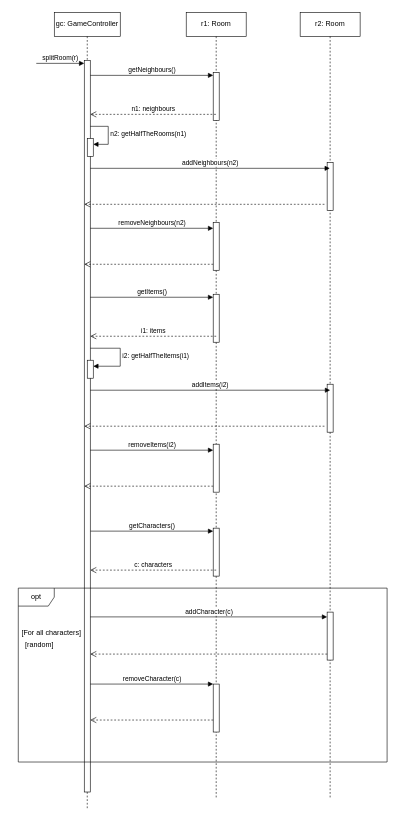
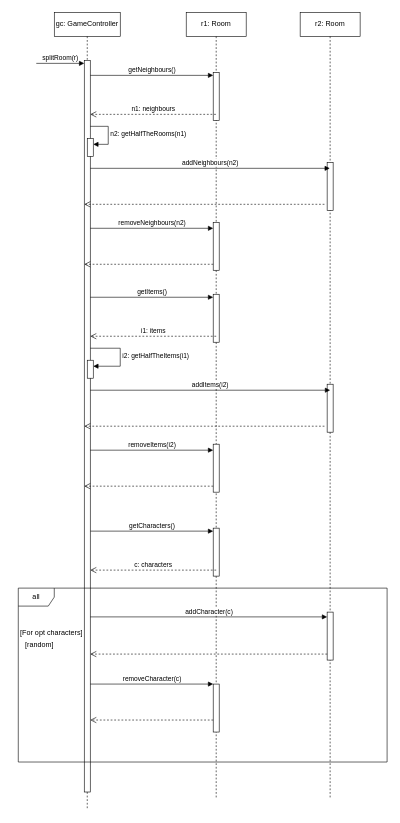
node "opt": label "opt" -> "all"
node "[For all characters]": label "[For all characters]" -> "[For opt characters]"
